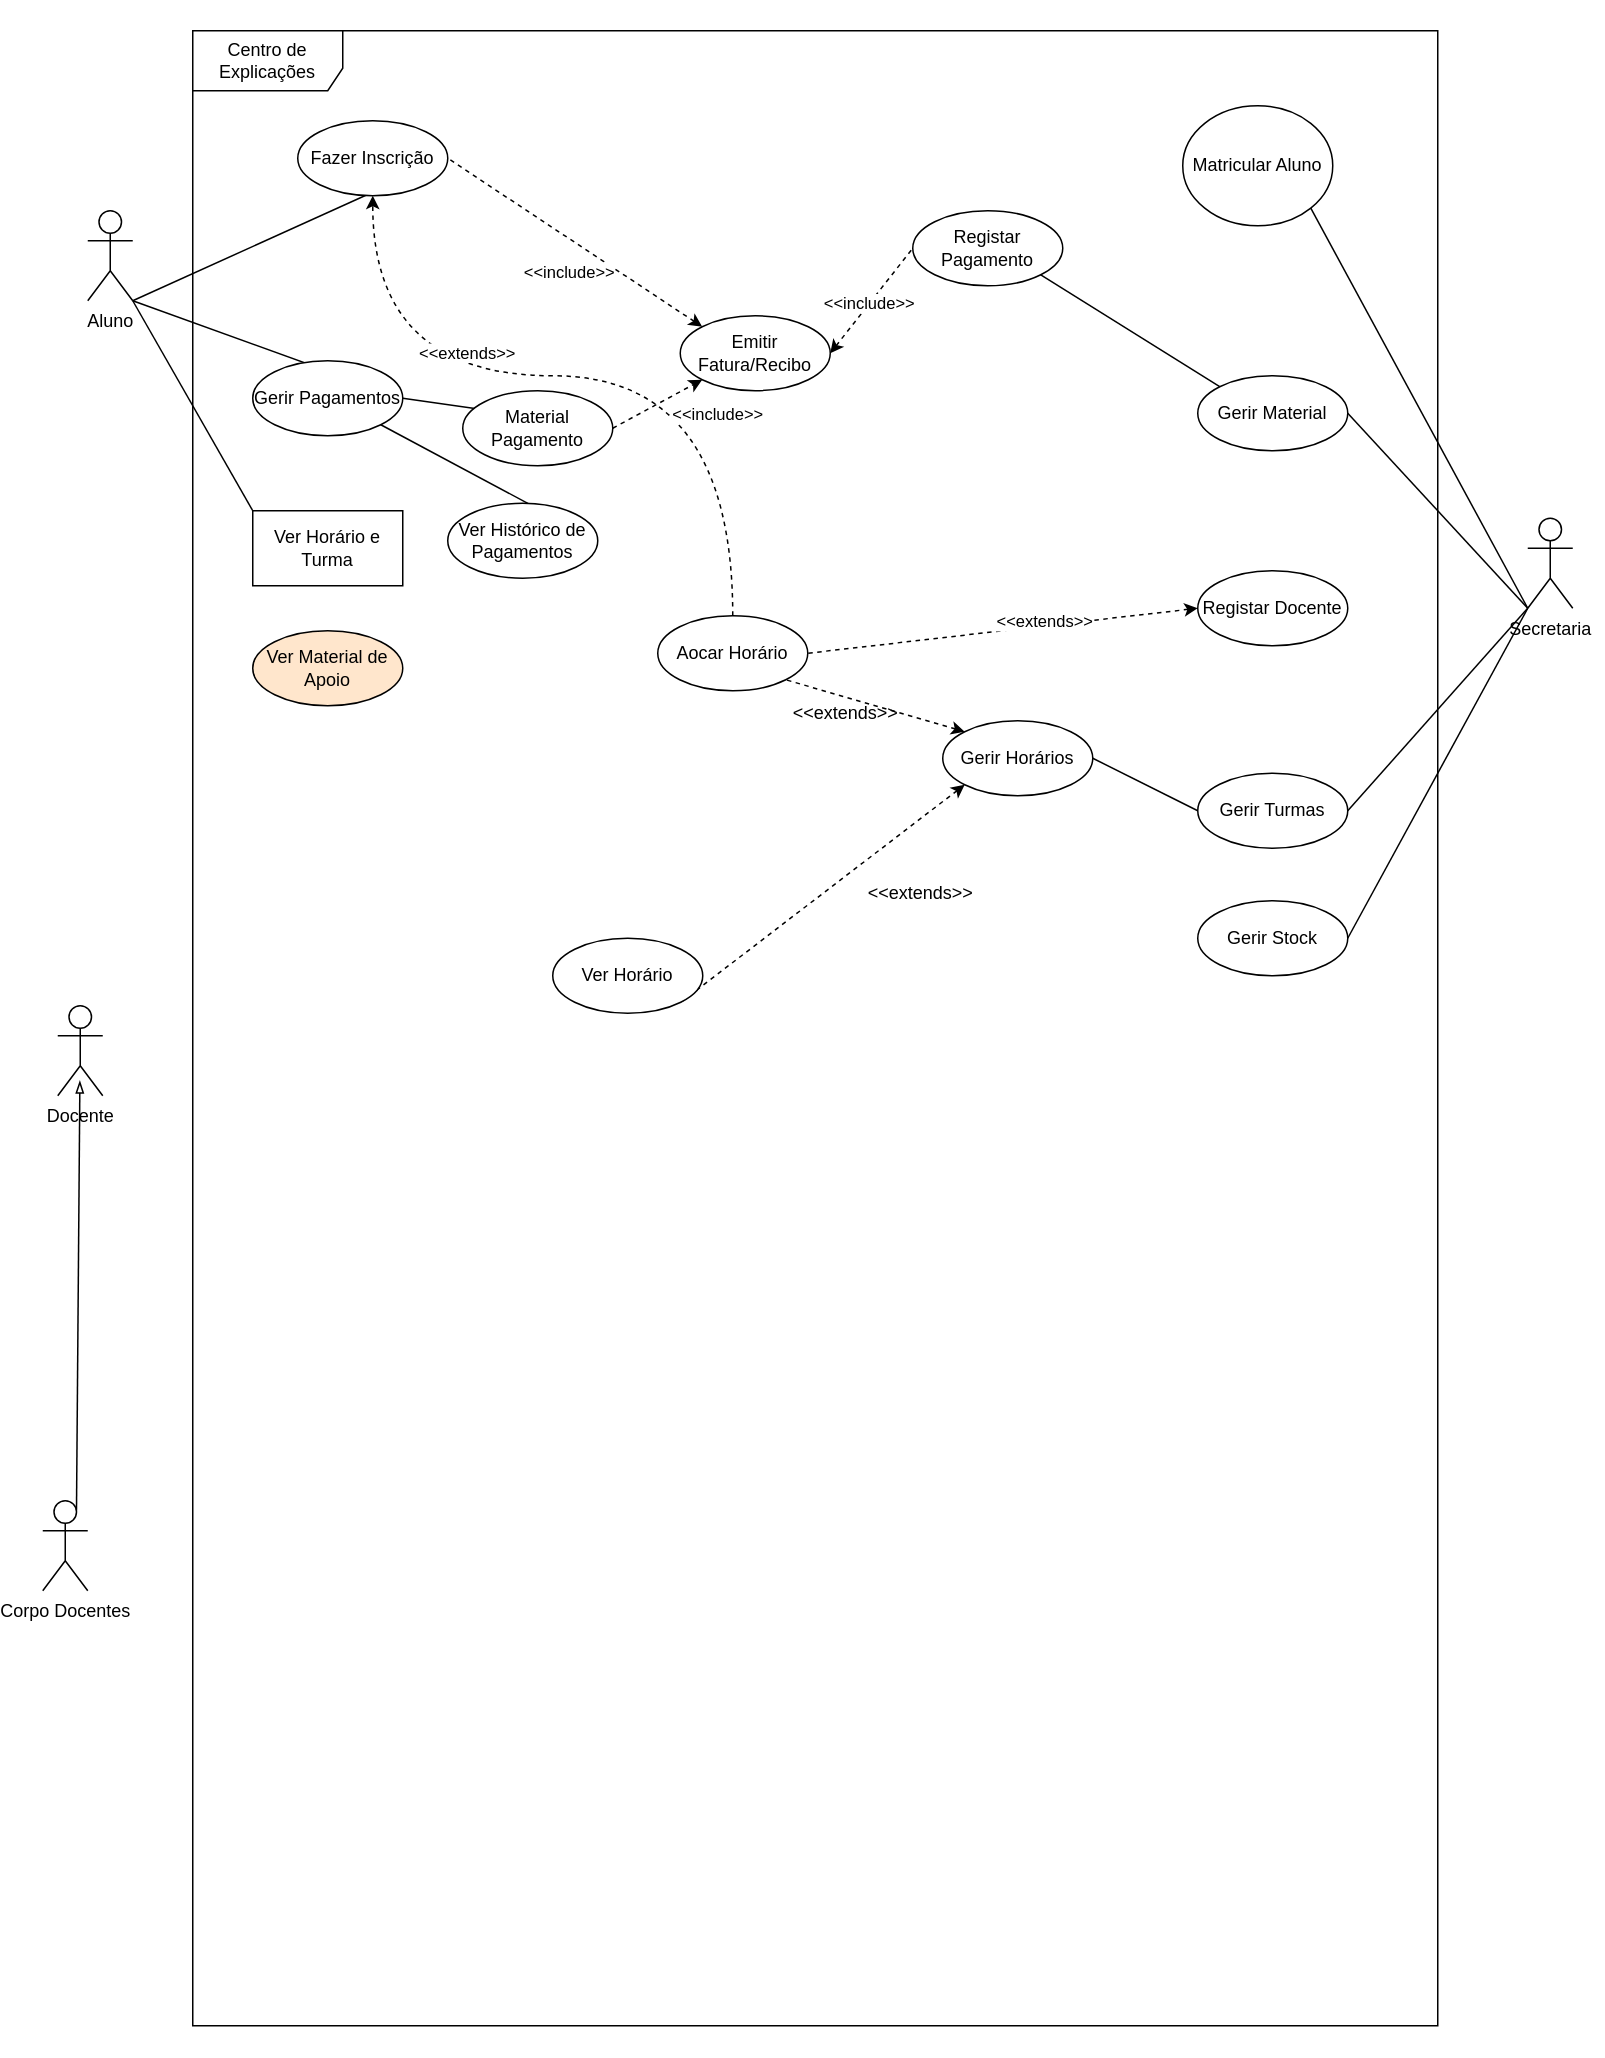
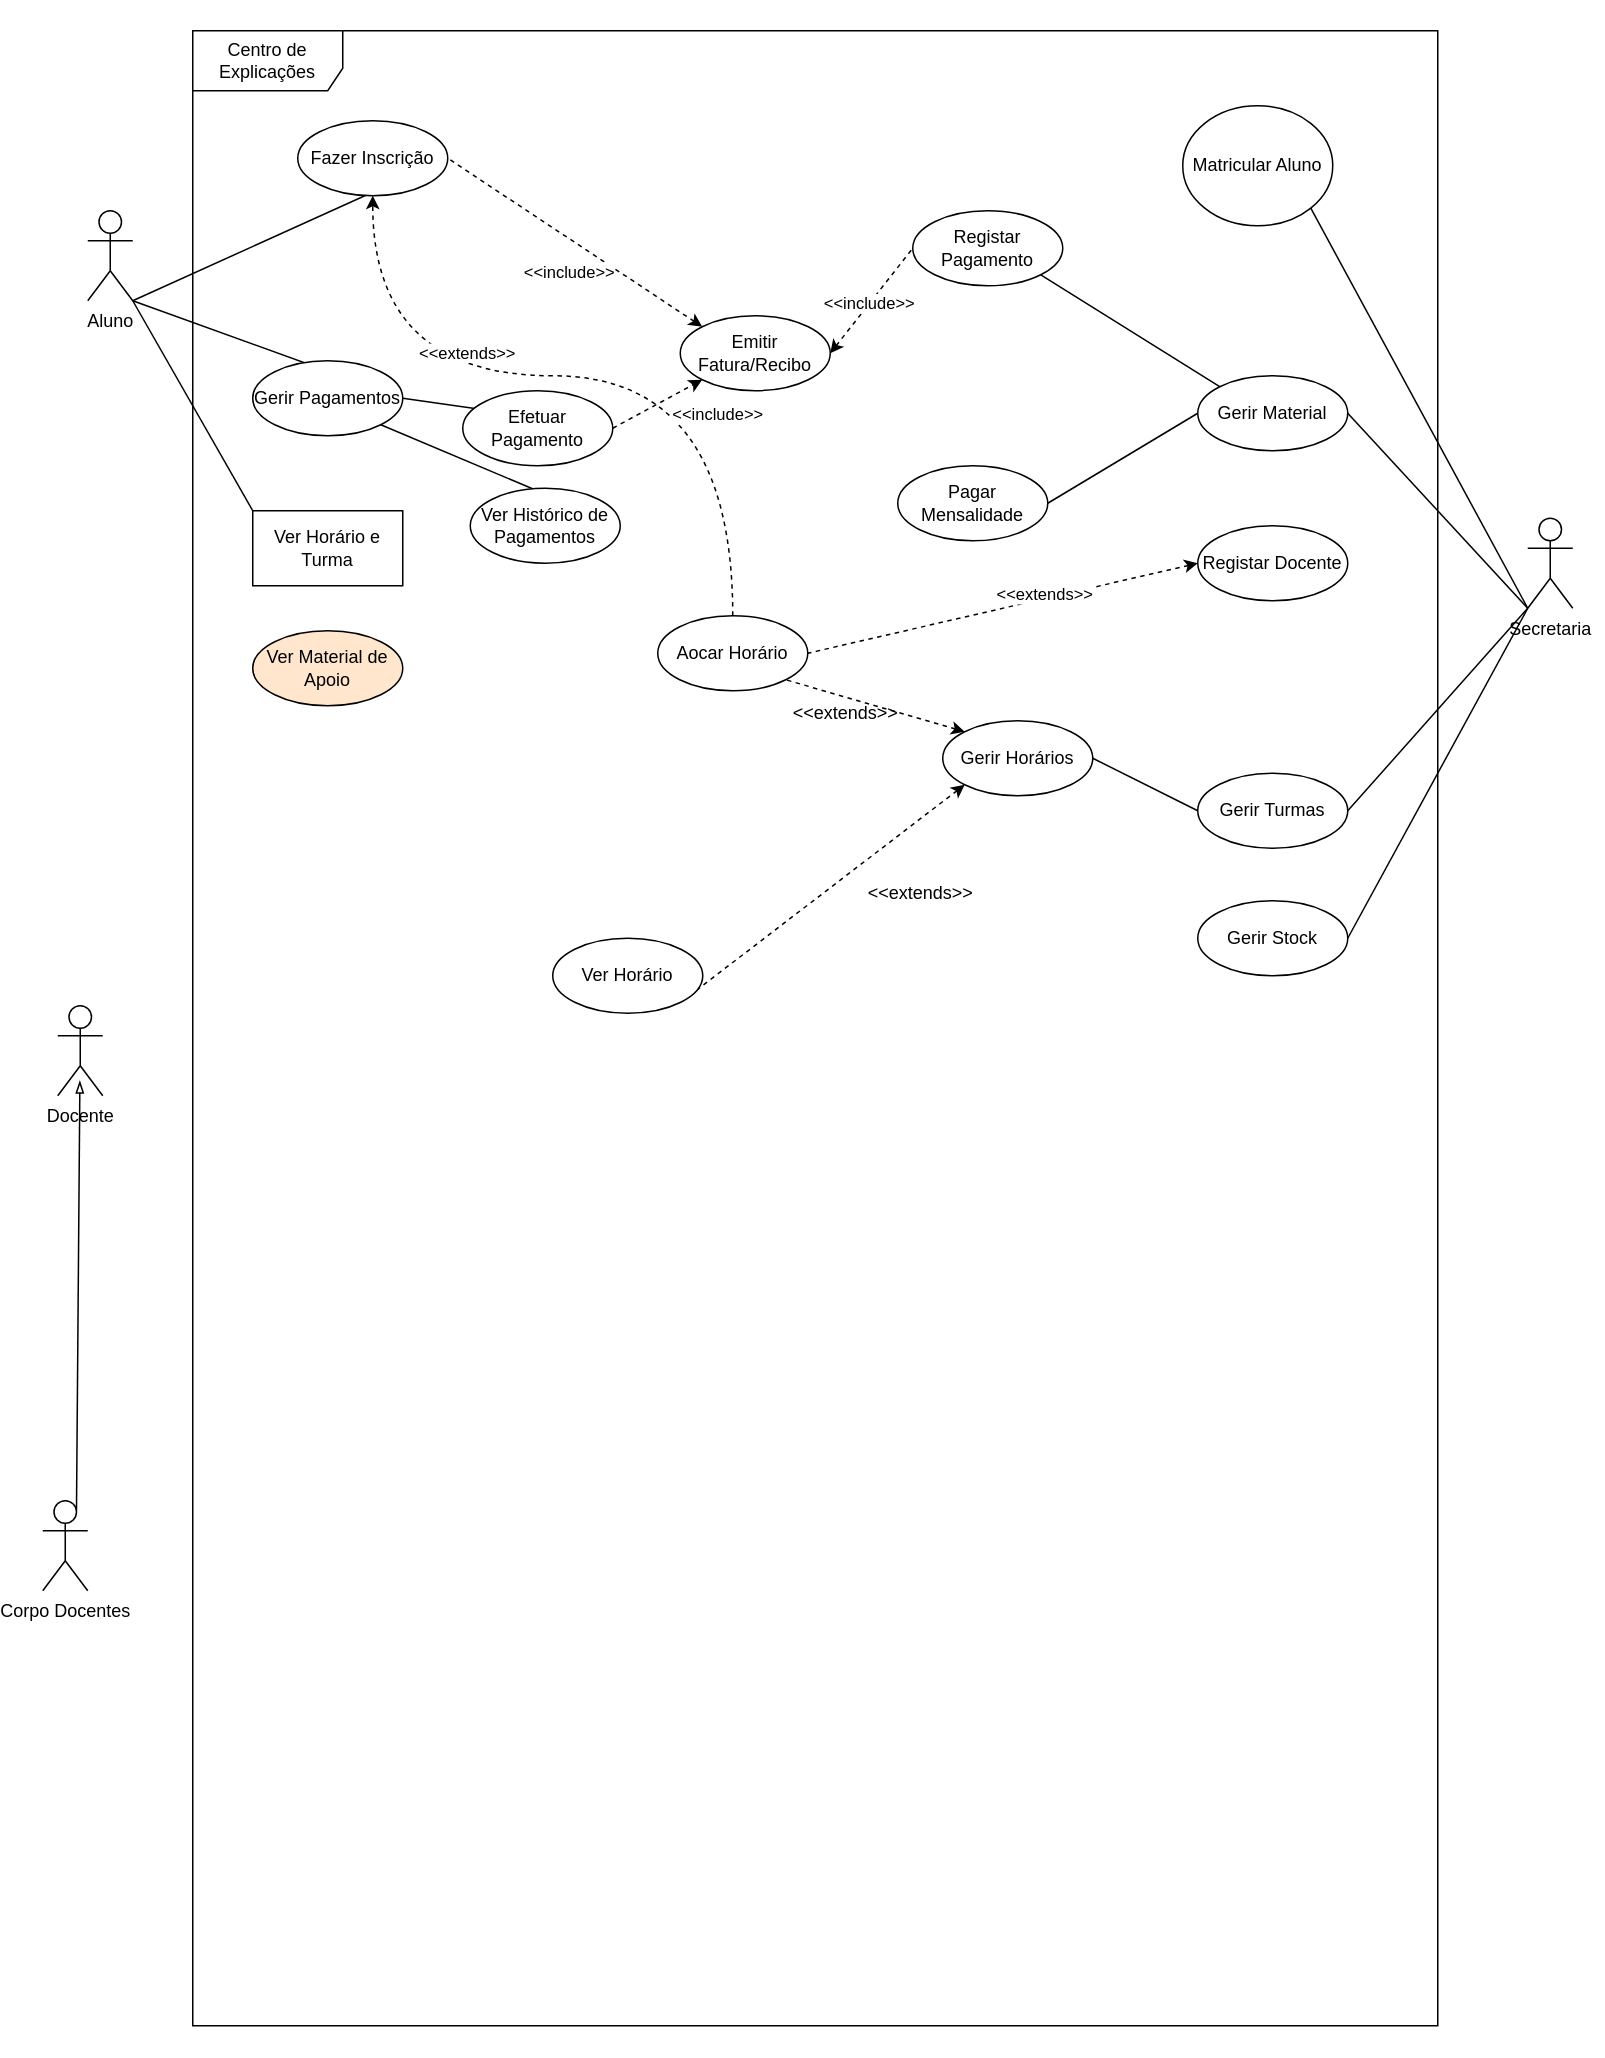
node "Material Pagamento": label "Material Pagamento" -> "Efetuar Pagamento"
edge "Gerir Material" -- "Pagar Mensalidade": added
node "Pagar Mensalidade": added
node "Ver Histórico de Pagamentos": moved (523, 541) -> (545, 526)
node "Registar Docente": moved (1273, 608) -> (1273, 563)
